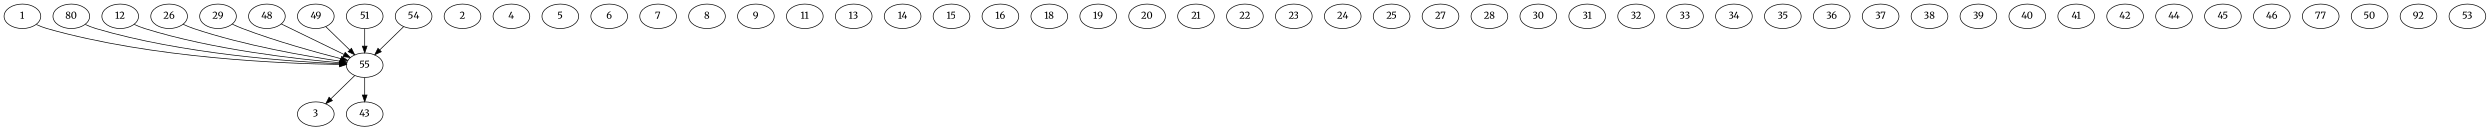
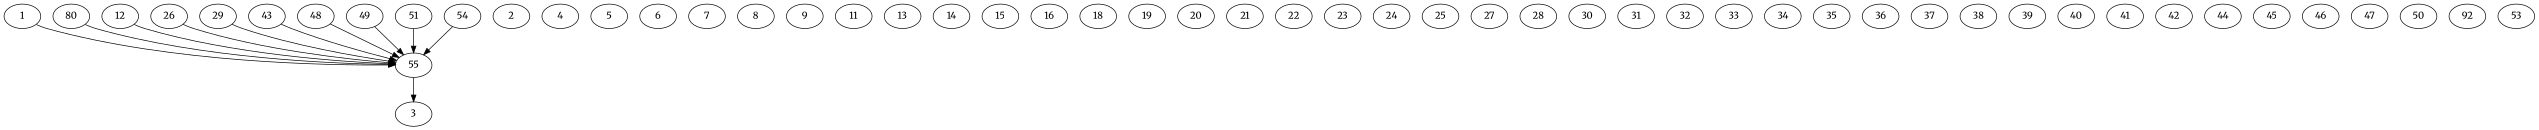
node "77": label "77" -> "47"
edge "55" -> "43": reversed
